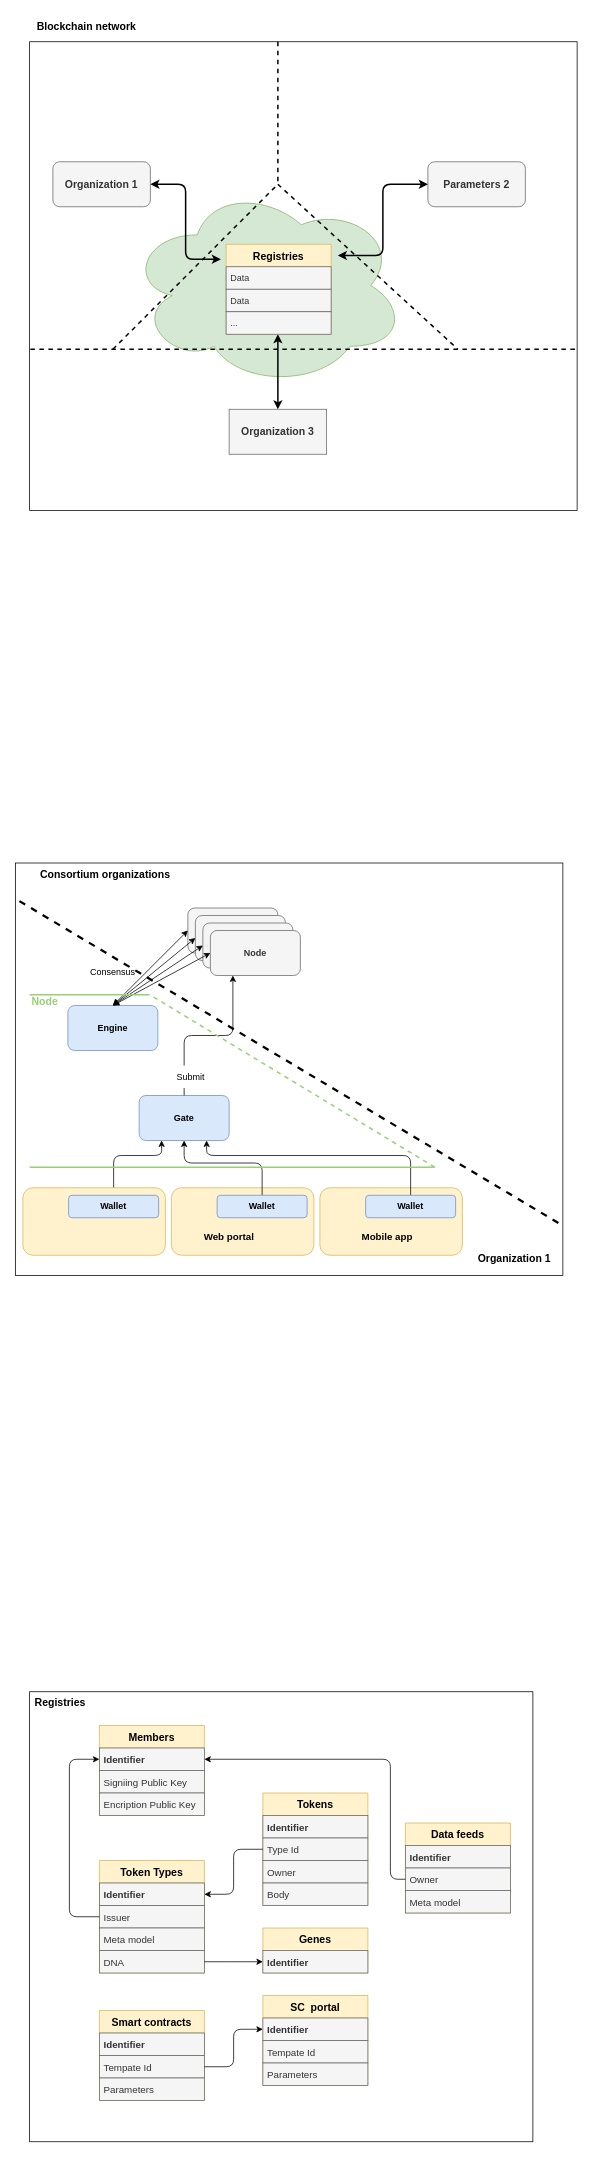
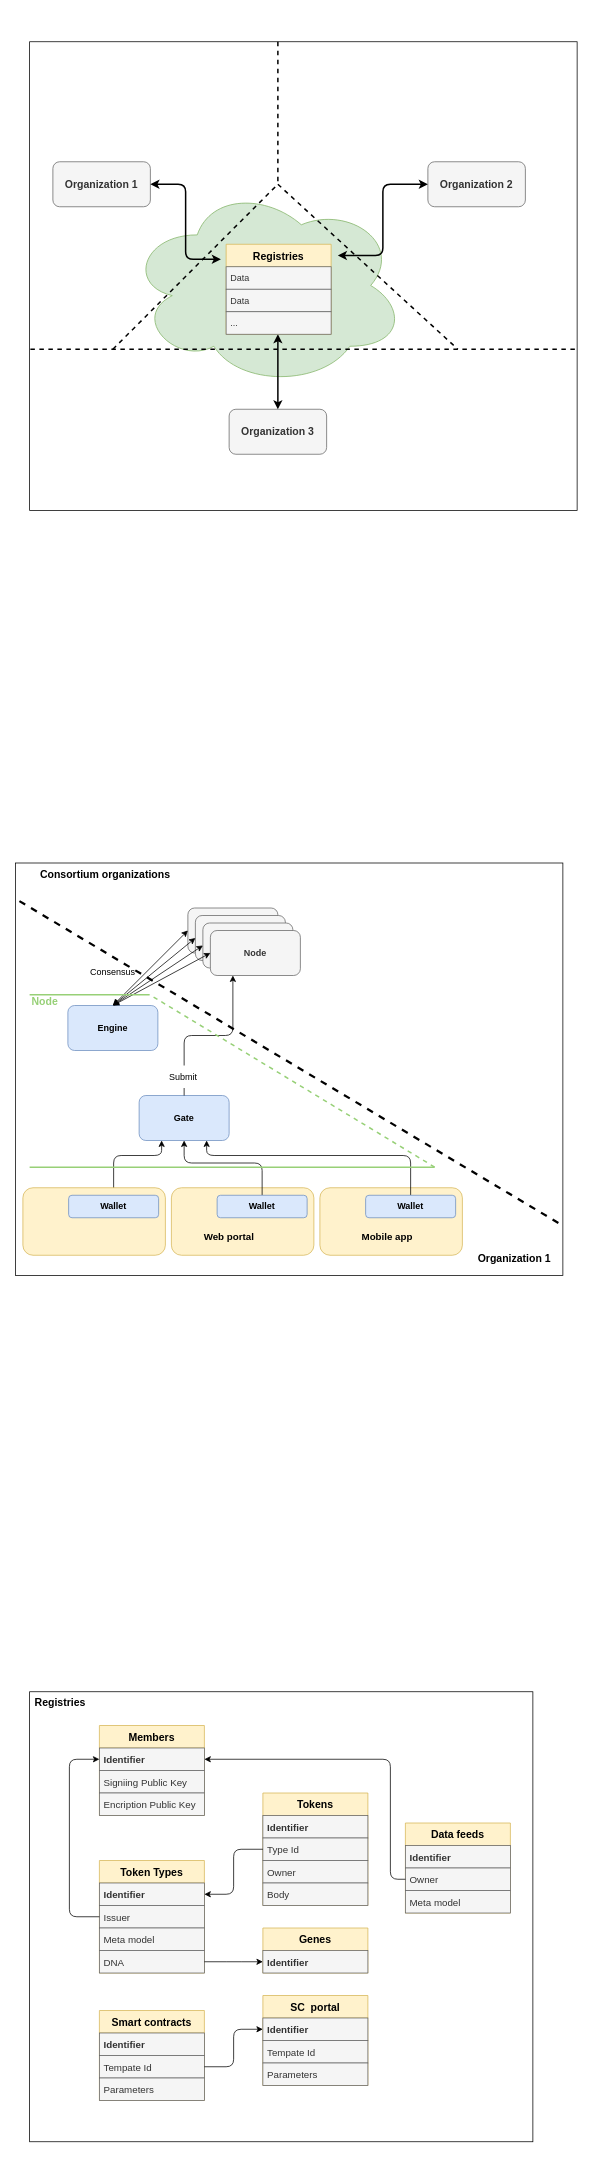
node "Blockchain network": removed
node "Parameters 2": label "Parameters 2" -> "Organization 2"
node "Organization 3": shape rectangle -> rounded rectangle
node "Submit": size 53x23 -> 38x23
